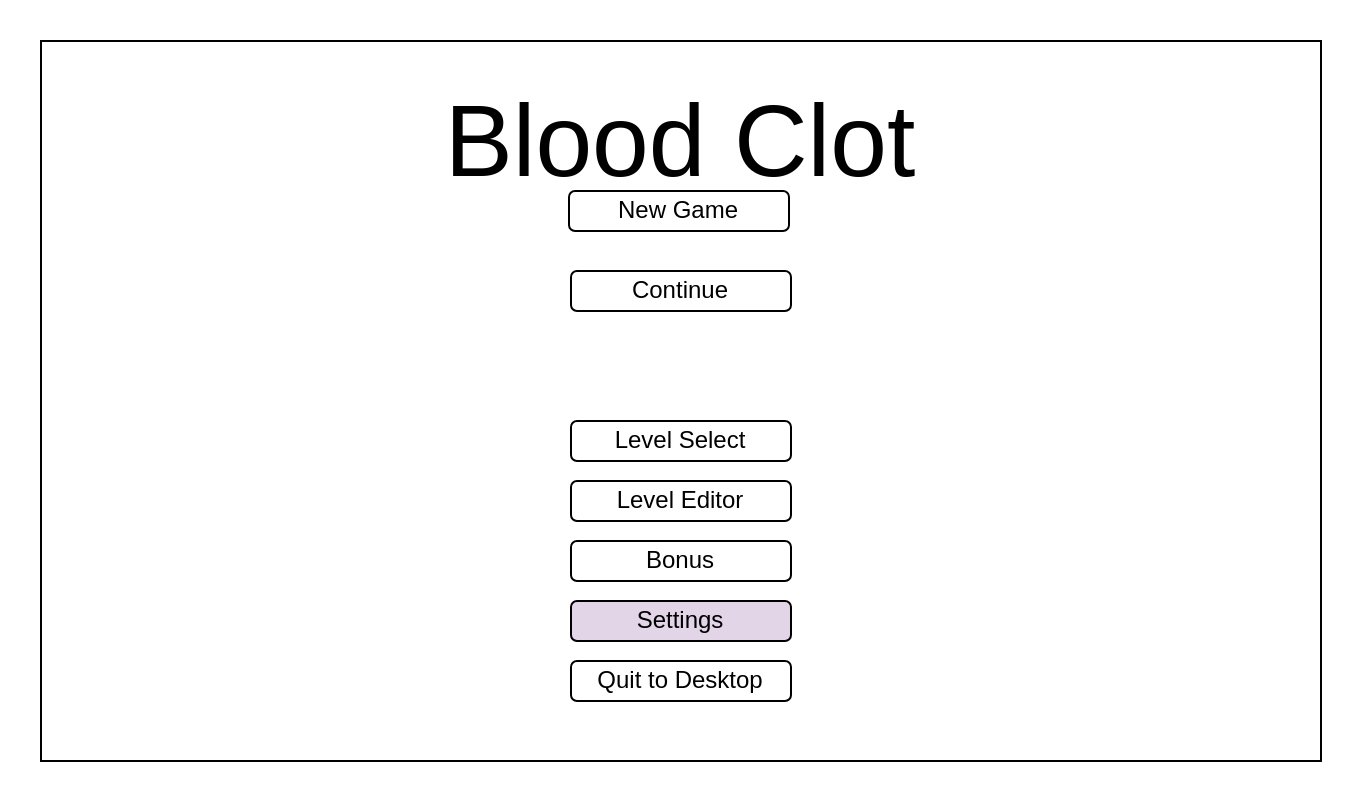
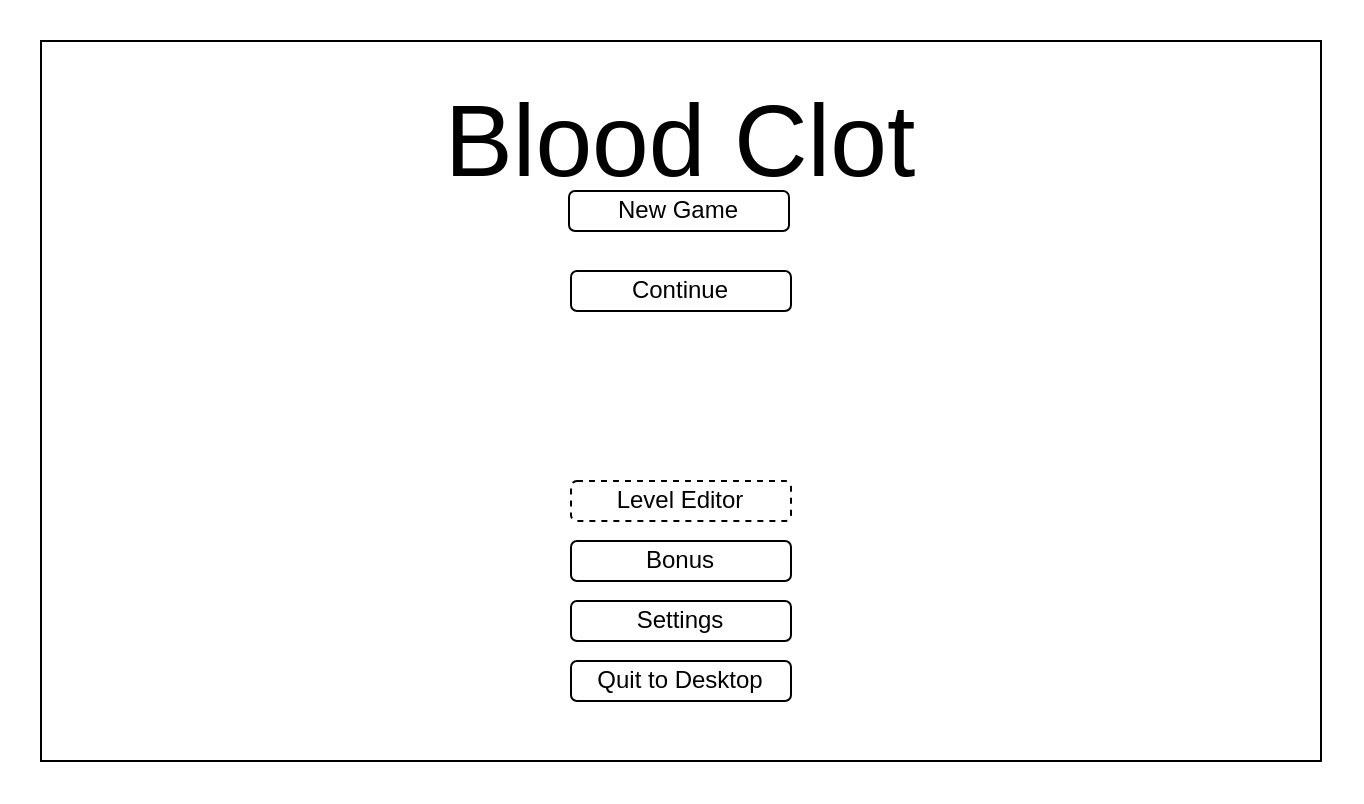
node "Level Select": removed
node "Level Editor": style solid -> dashed
node "Settings": fillcolor #e1d5e7 -> #ffffff
